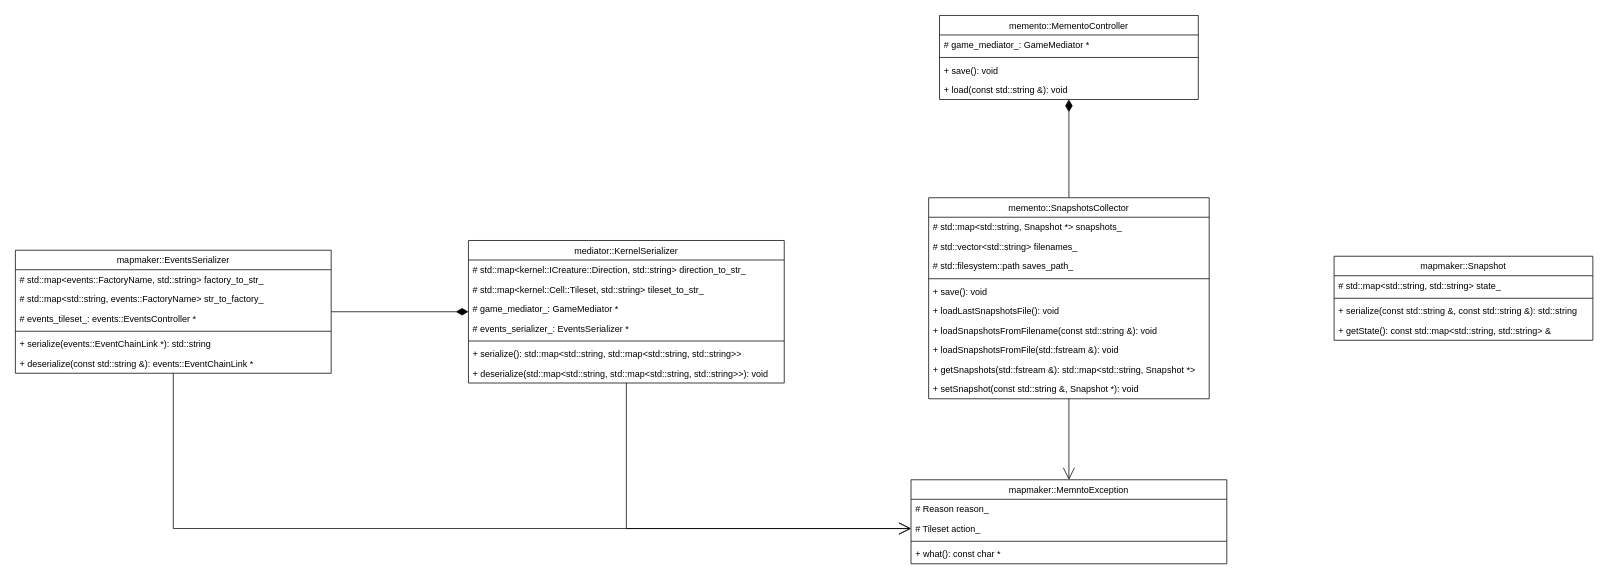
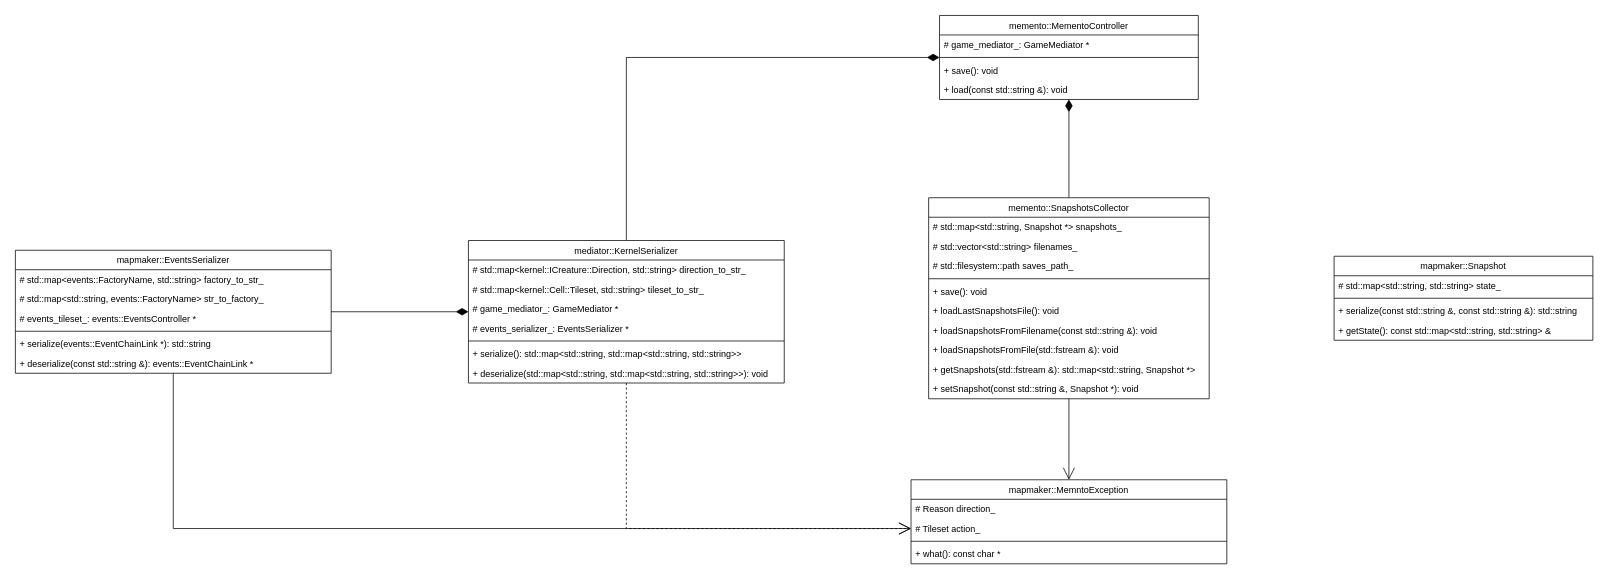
edge "mediator::KernelSerializer" -> "memento::MementoController": added
edge "mediator::KernelSerializer" -> "# Tileset action_": style solid -> dashed
node "# Reason reason_": label "# Reason reason_" -> "# Reason direction_"
